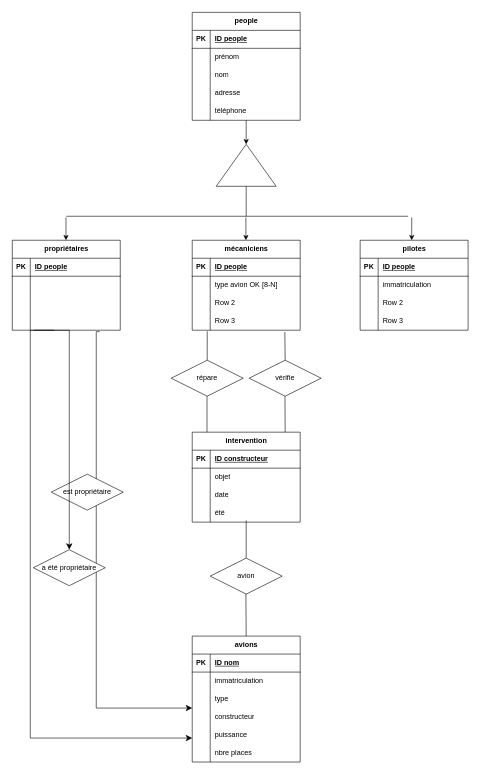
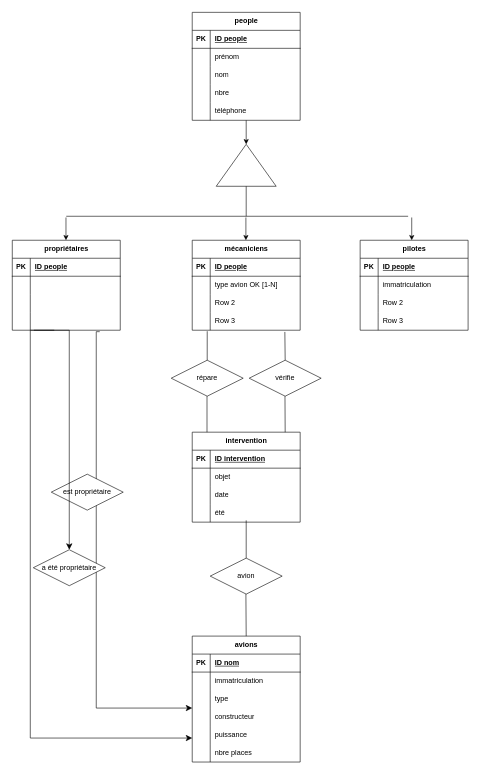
node "adresse": label "adresse" -> "nbre"
node "type avion OK [8-N]": label "type avion OK [8-N]" -> "type avion OK [1-N]"
node "ID constructeur": label "ID constructeur" -> "ID intervention"
